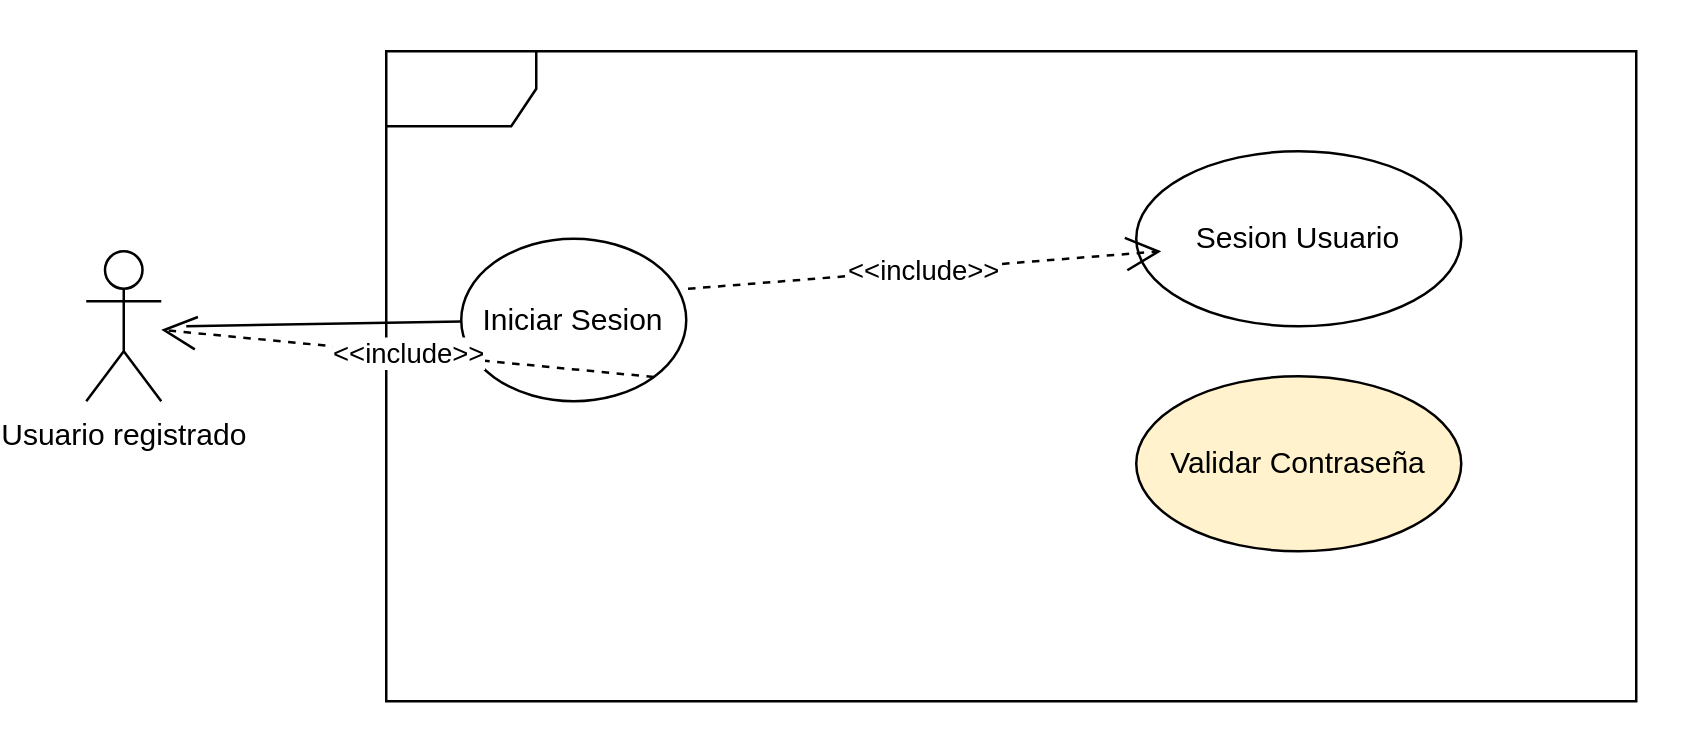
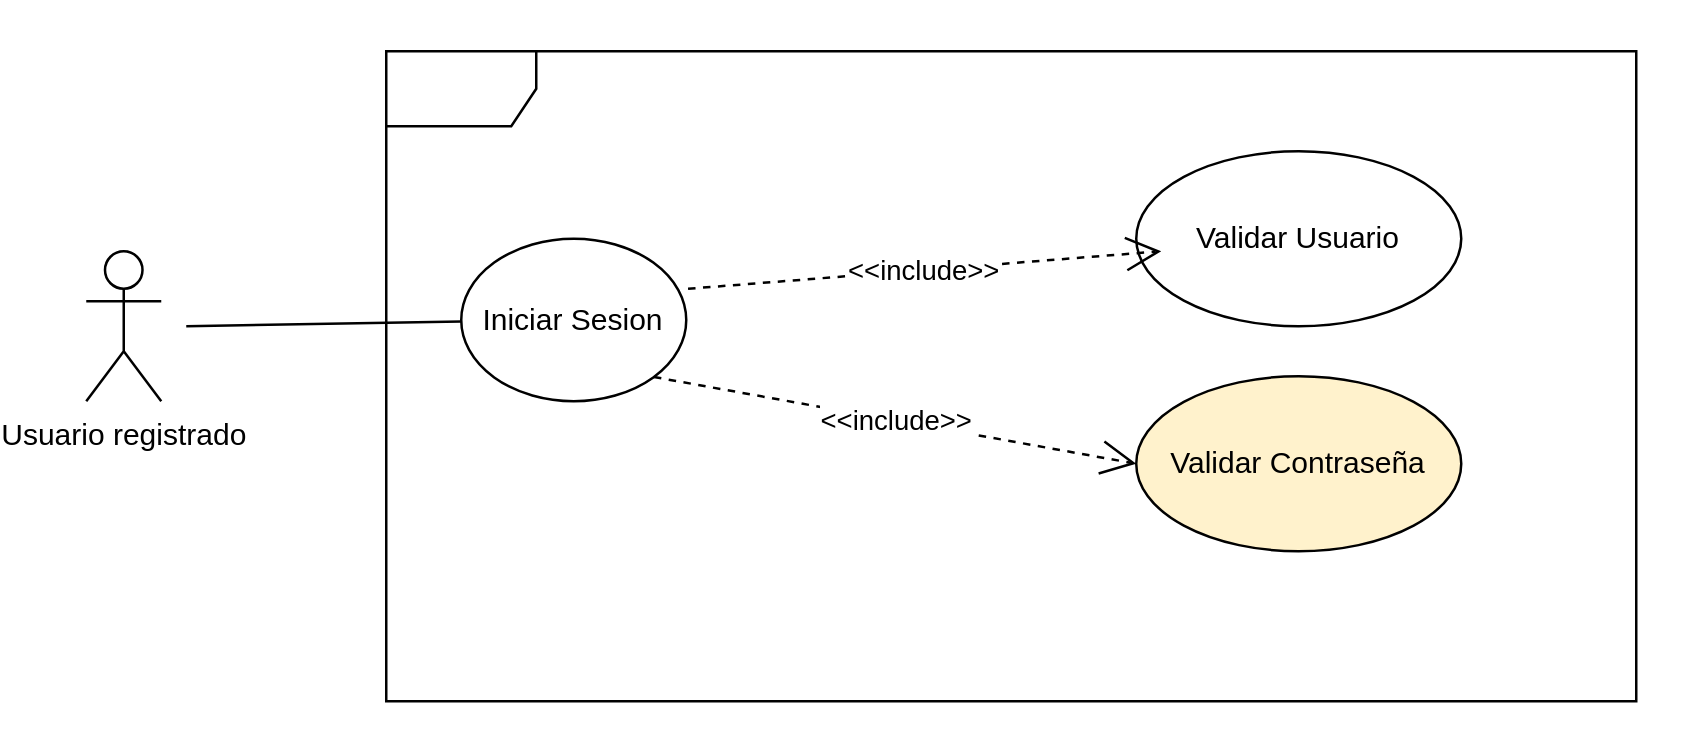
node "Sesion Usuario": label "Sesion Usuario" -> "Validar Usuario"
edge "Iniciar Sesion" -> "Usuario registrado": now "Iniciar Sesion" -> "Validar Contraseña"
